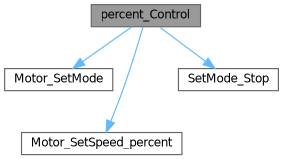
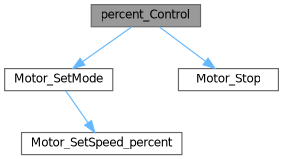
edge "percent_Control" -> "Motor_SetSpeed_percent": now "Motor_SetMode" -> "Motor_SetSpeed_percent"
node "SetMode_Stop": label "SetMode_Stop" -> "Motor_Stop"
